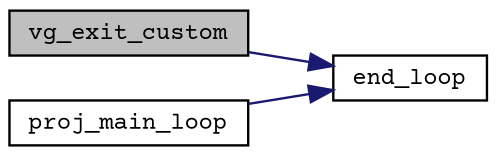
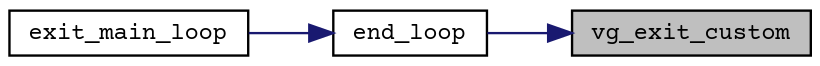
edge "vg_exit_custom" -> "end_loop": reversed
node "proj_main_loop": label "proj_main_loop" -> "exit_main_loop"
